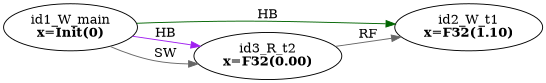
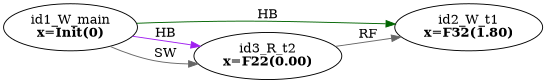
node "id2_W_t1": text "x=F32(1.10)" -> "x=F32(1.80)"
node "id3_R_t2": text "x=F32(0.00)" -> "x=F22(0.00)"
